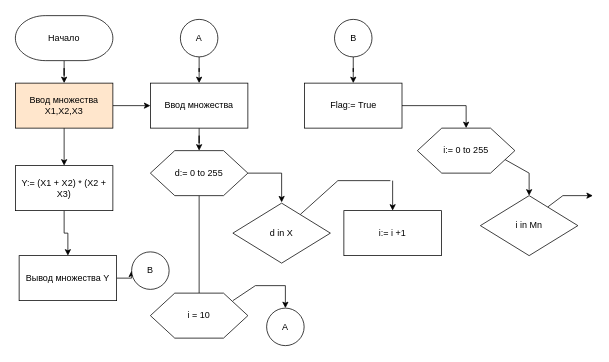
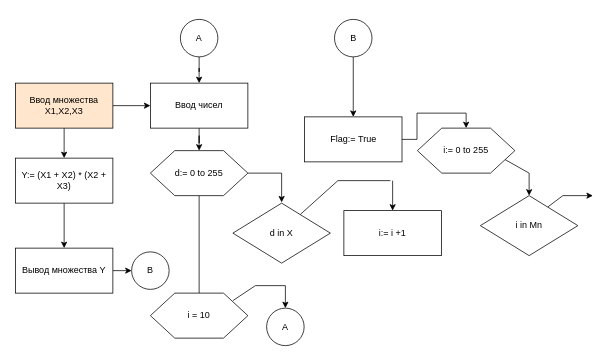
node "Начало": removed
edge "Начало" -> "Ввод множества X1,X2,X3": removed
node "Ввод множества": label "Ввод множества" -> "Ввод чисел"
node "Flag:= True": moved (353, 105) -> (353, 139)
node "Y:= (X1 + X2) * (X2 + X3)": moved (64, 188) -> (64, 180)
node "Вывод множества Y": moved (68, 278) -> (64, 270)
